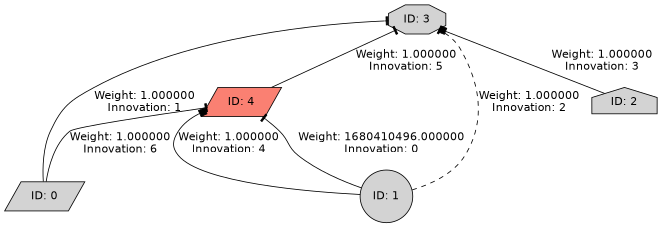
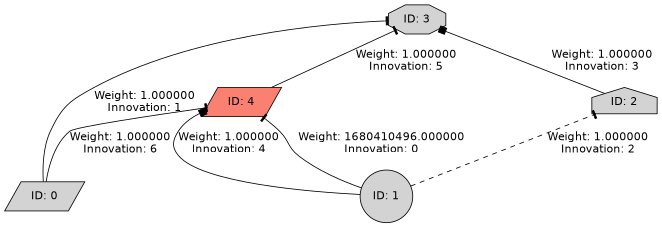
edge "ID: 1" -> "ID: 3": now "ID: 1" -> "ID: 2"
